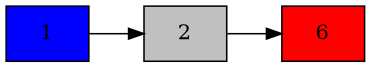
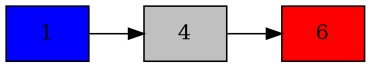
node "2": label "2" -> "4"
